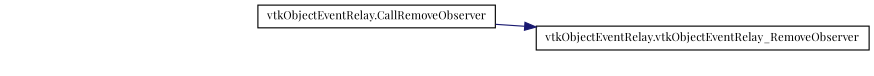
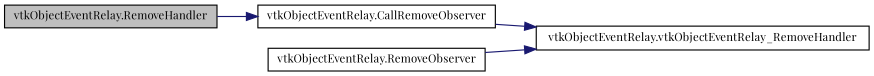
node "vtkObjectEventRelay.RemoveHandler": added
node "vtkObjectEventRelay.vtkObjectEventRelay_RemoveObserver": label "vtkObjectEventRelay.vtkObjectEventRelay_RemoveObserver" -> "vtkObjectEventRelay.vtkObjectEventRelay_RemoveHandler"
node "vtkObjectEventRelay.RemoveObserver": added
